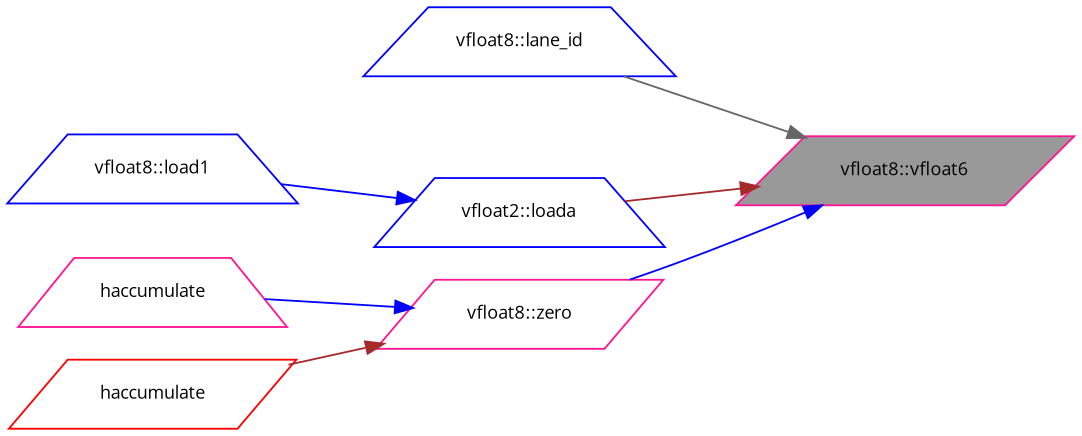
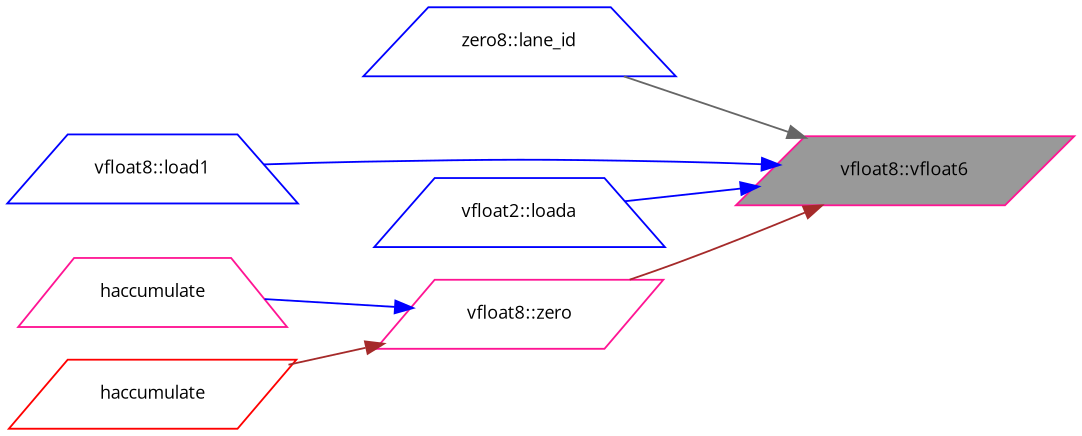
node "vfloat8::lane_id": label "vfloat8::lane_id" -> "zero8::lane_id"
edge "vfloat8::load1" -> "vfloat2::loada": now "vfloat8::load1" -> "vfloat8::vfloat6"
edge "vfloat2::loada" -> "vfloat8::vfloat6": color brown -> blue
edge "vfloat8::zero" -> "vfloat8::vfloat6": color blue -> brown
